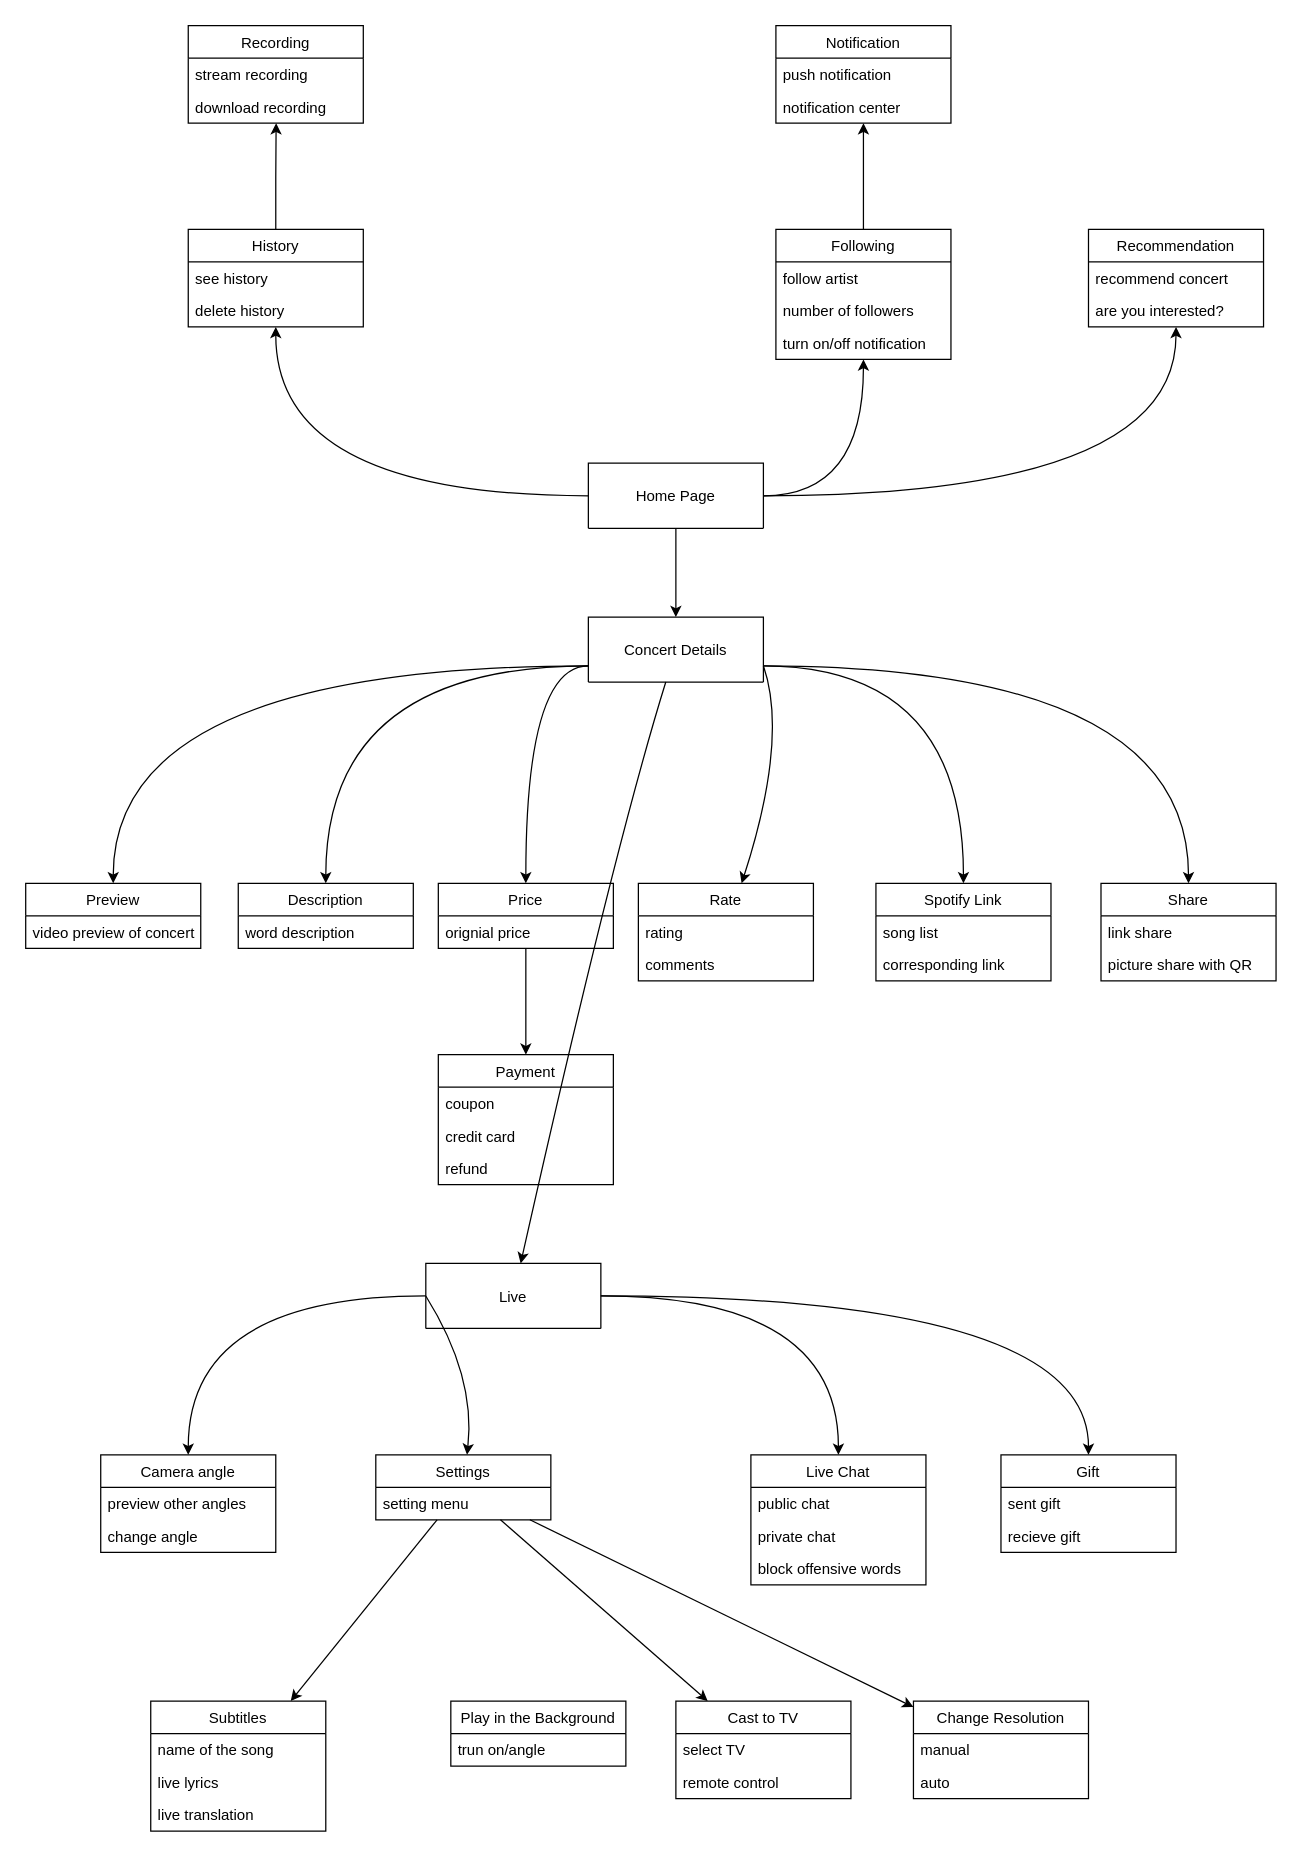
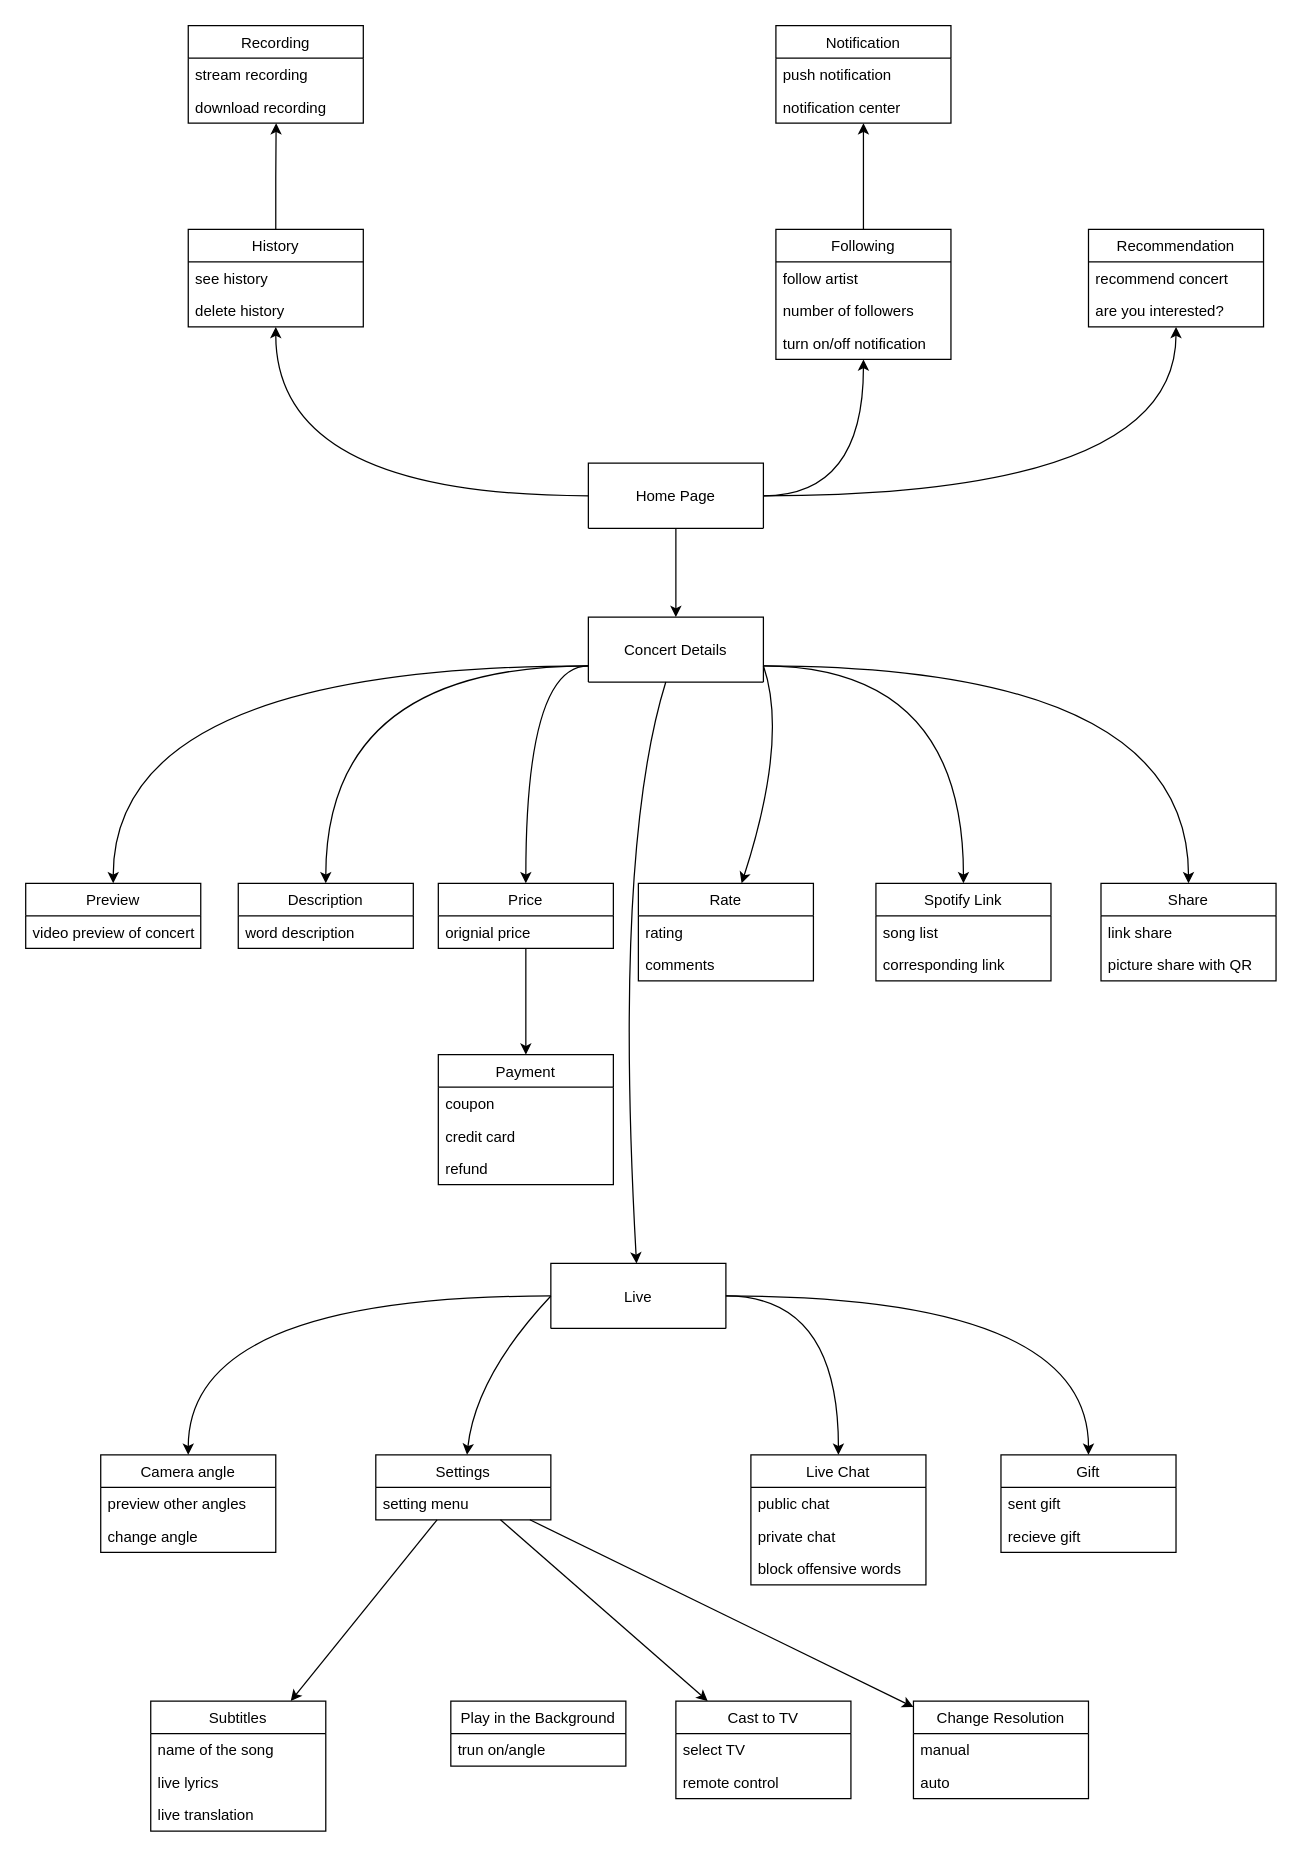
node "Live": moved (513, 1296) -> (638, 1296)
